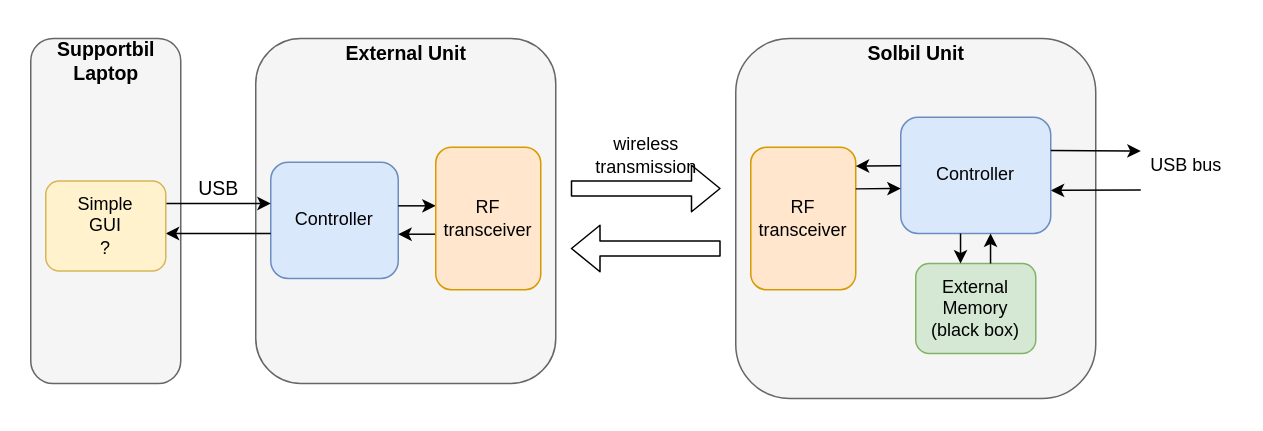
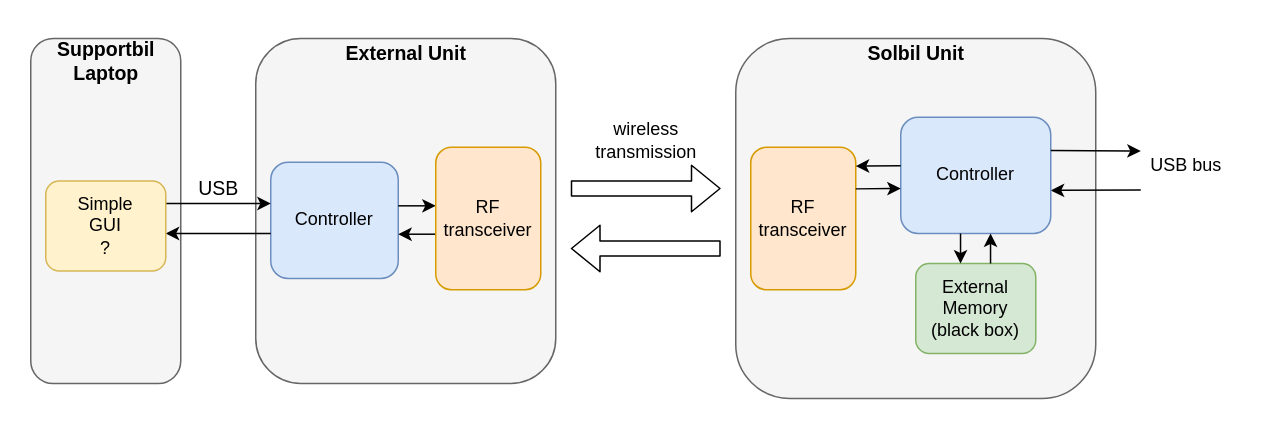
node "wireless transmission": moved (646, 155) -> (646, 140)
